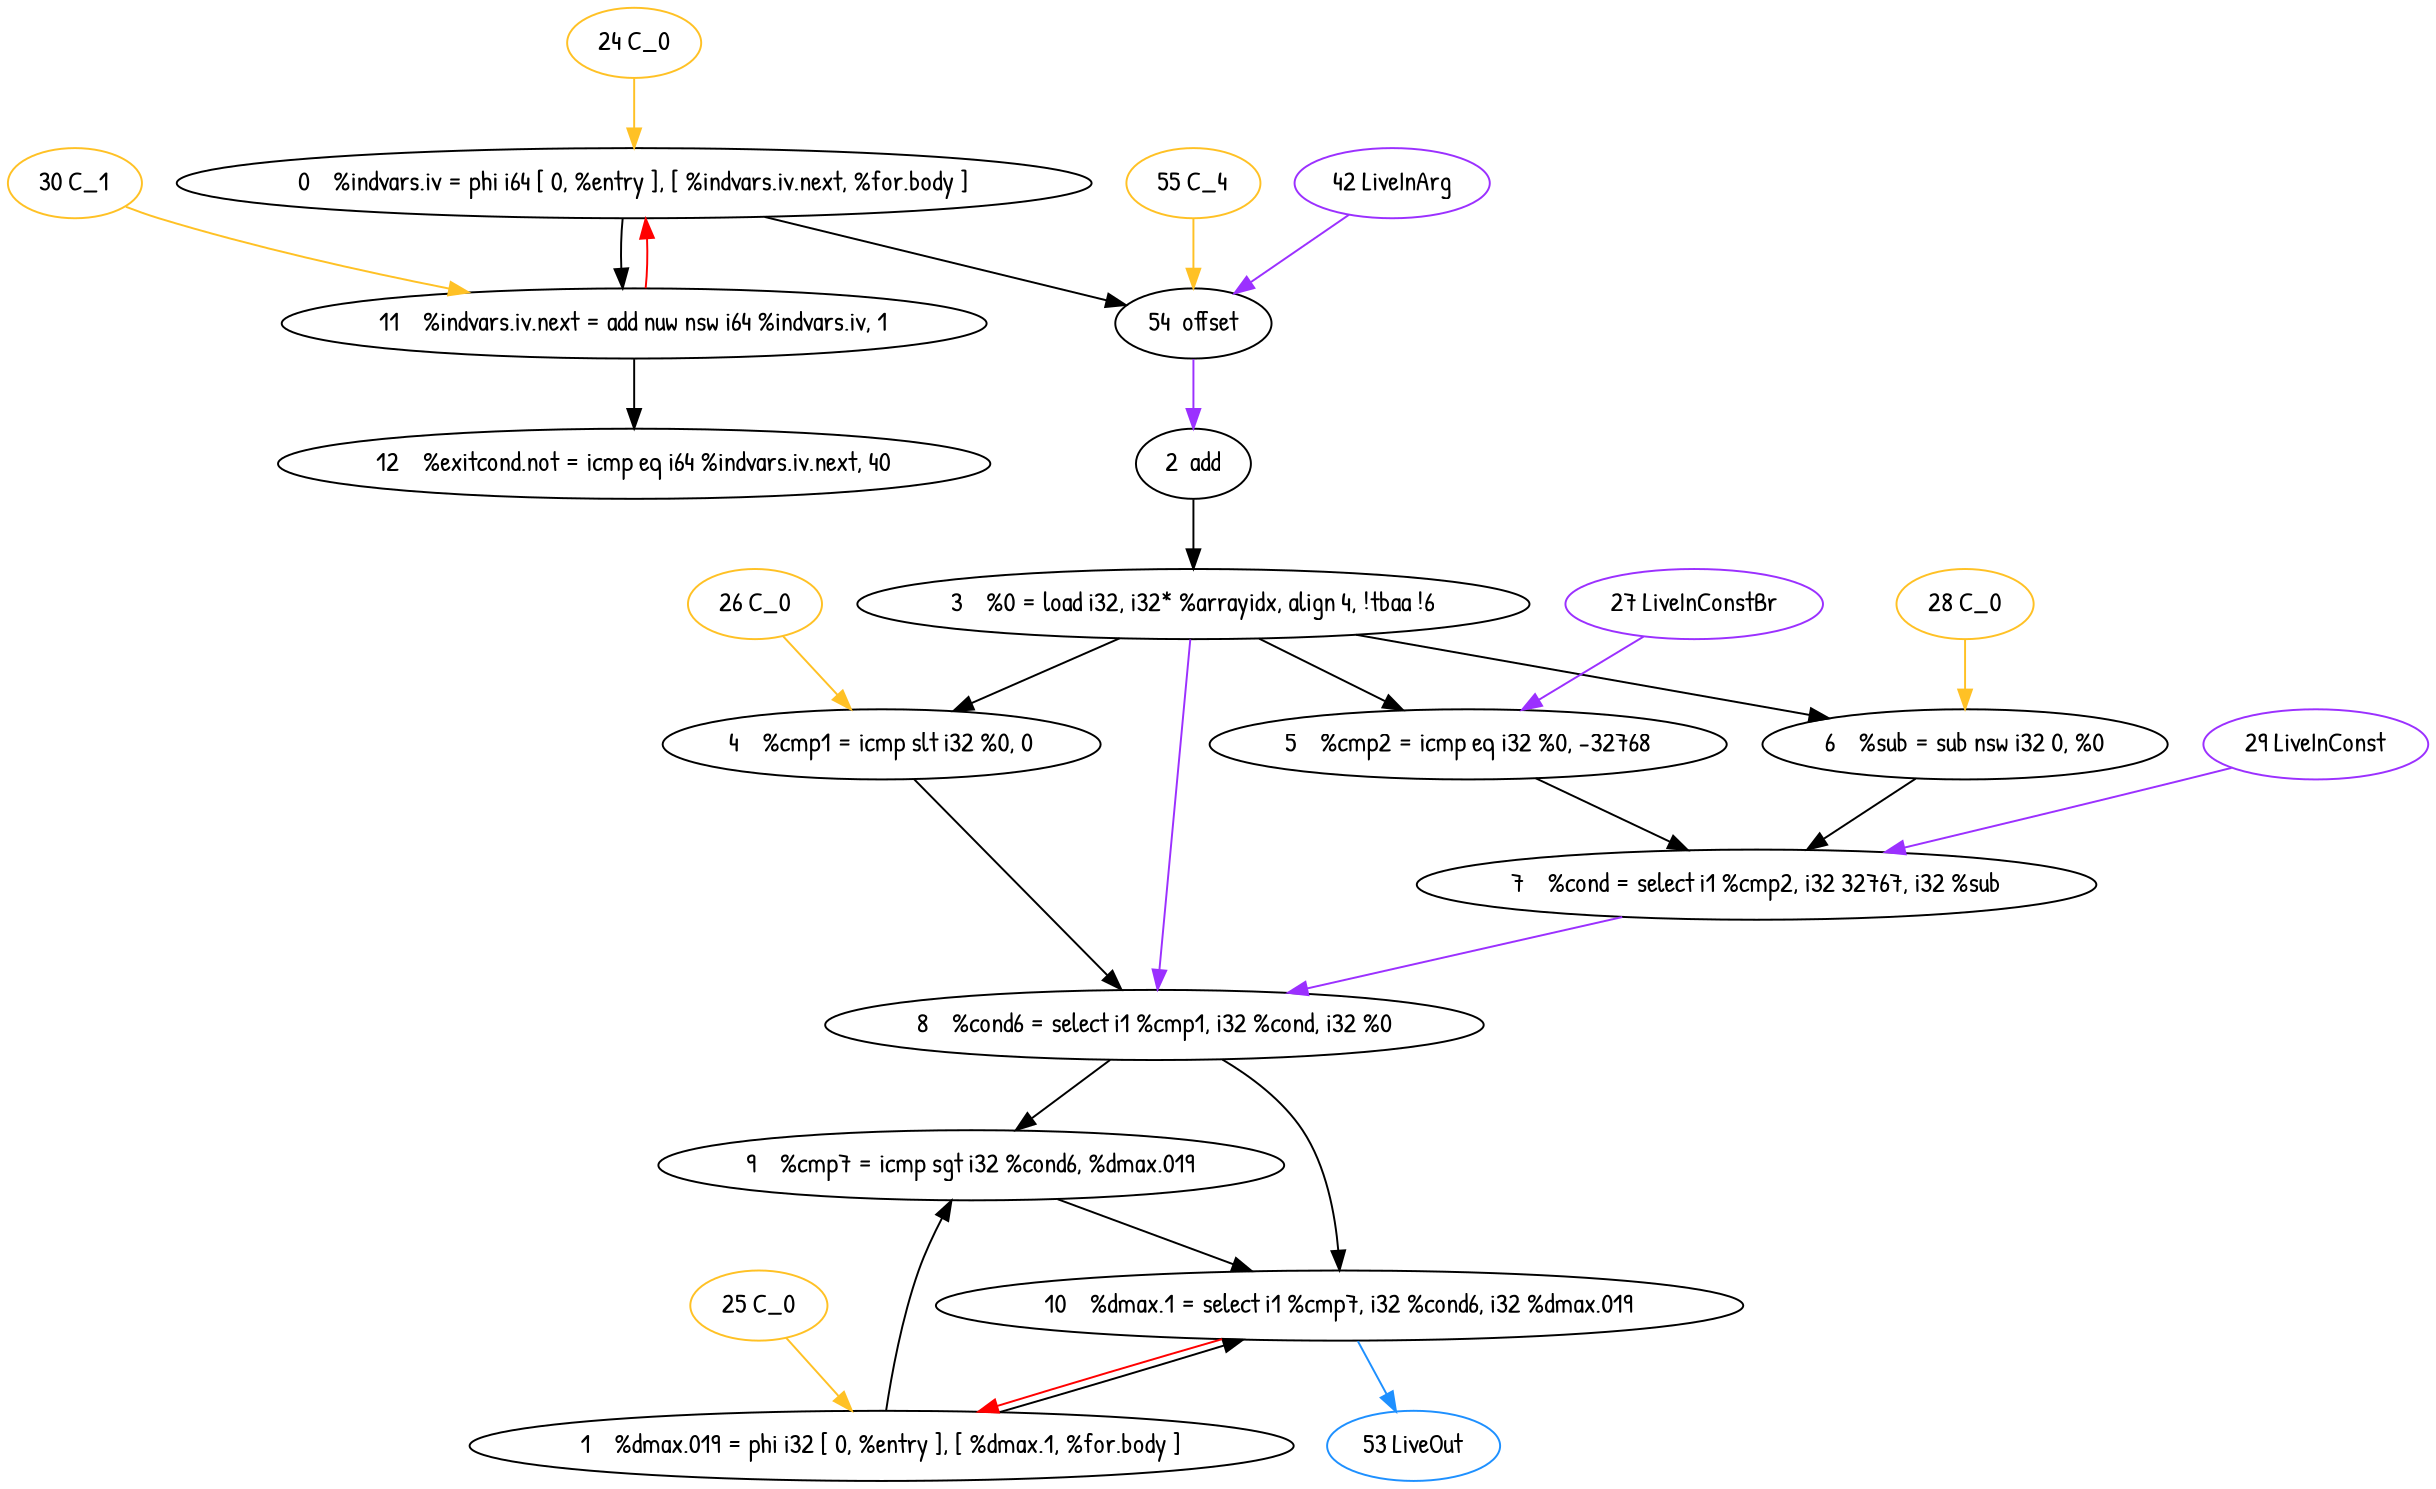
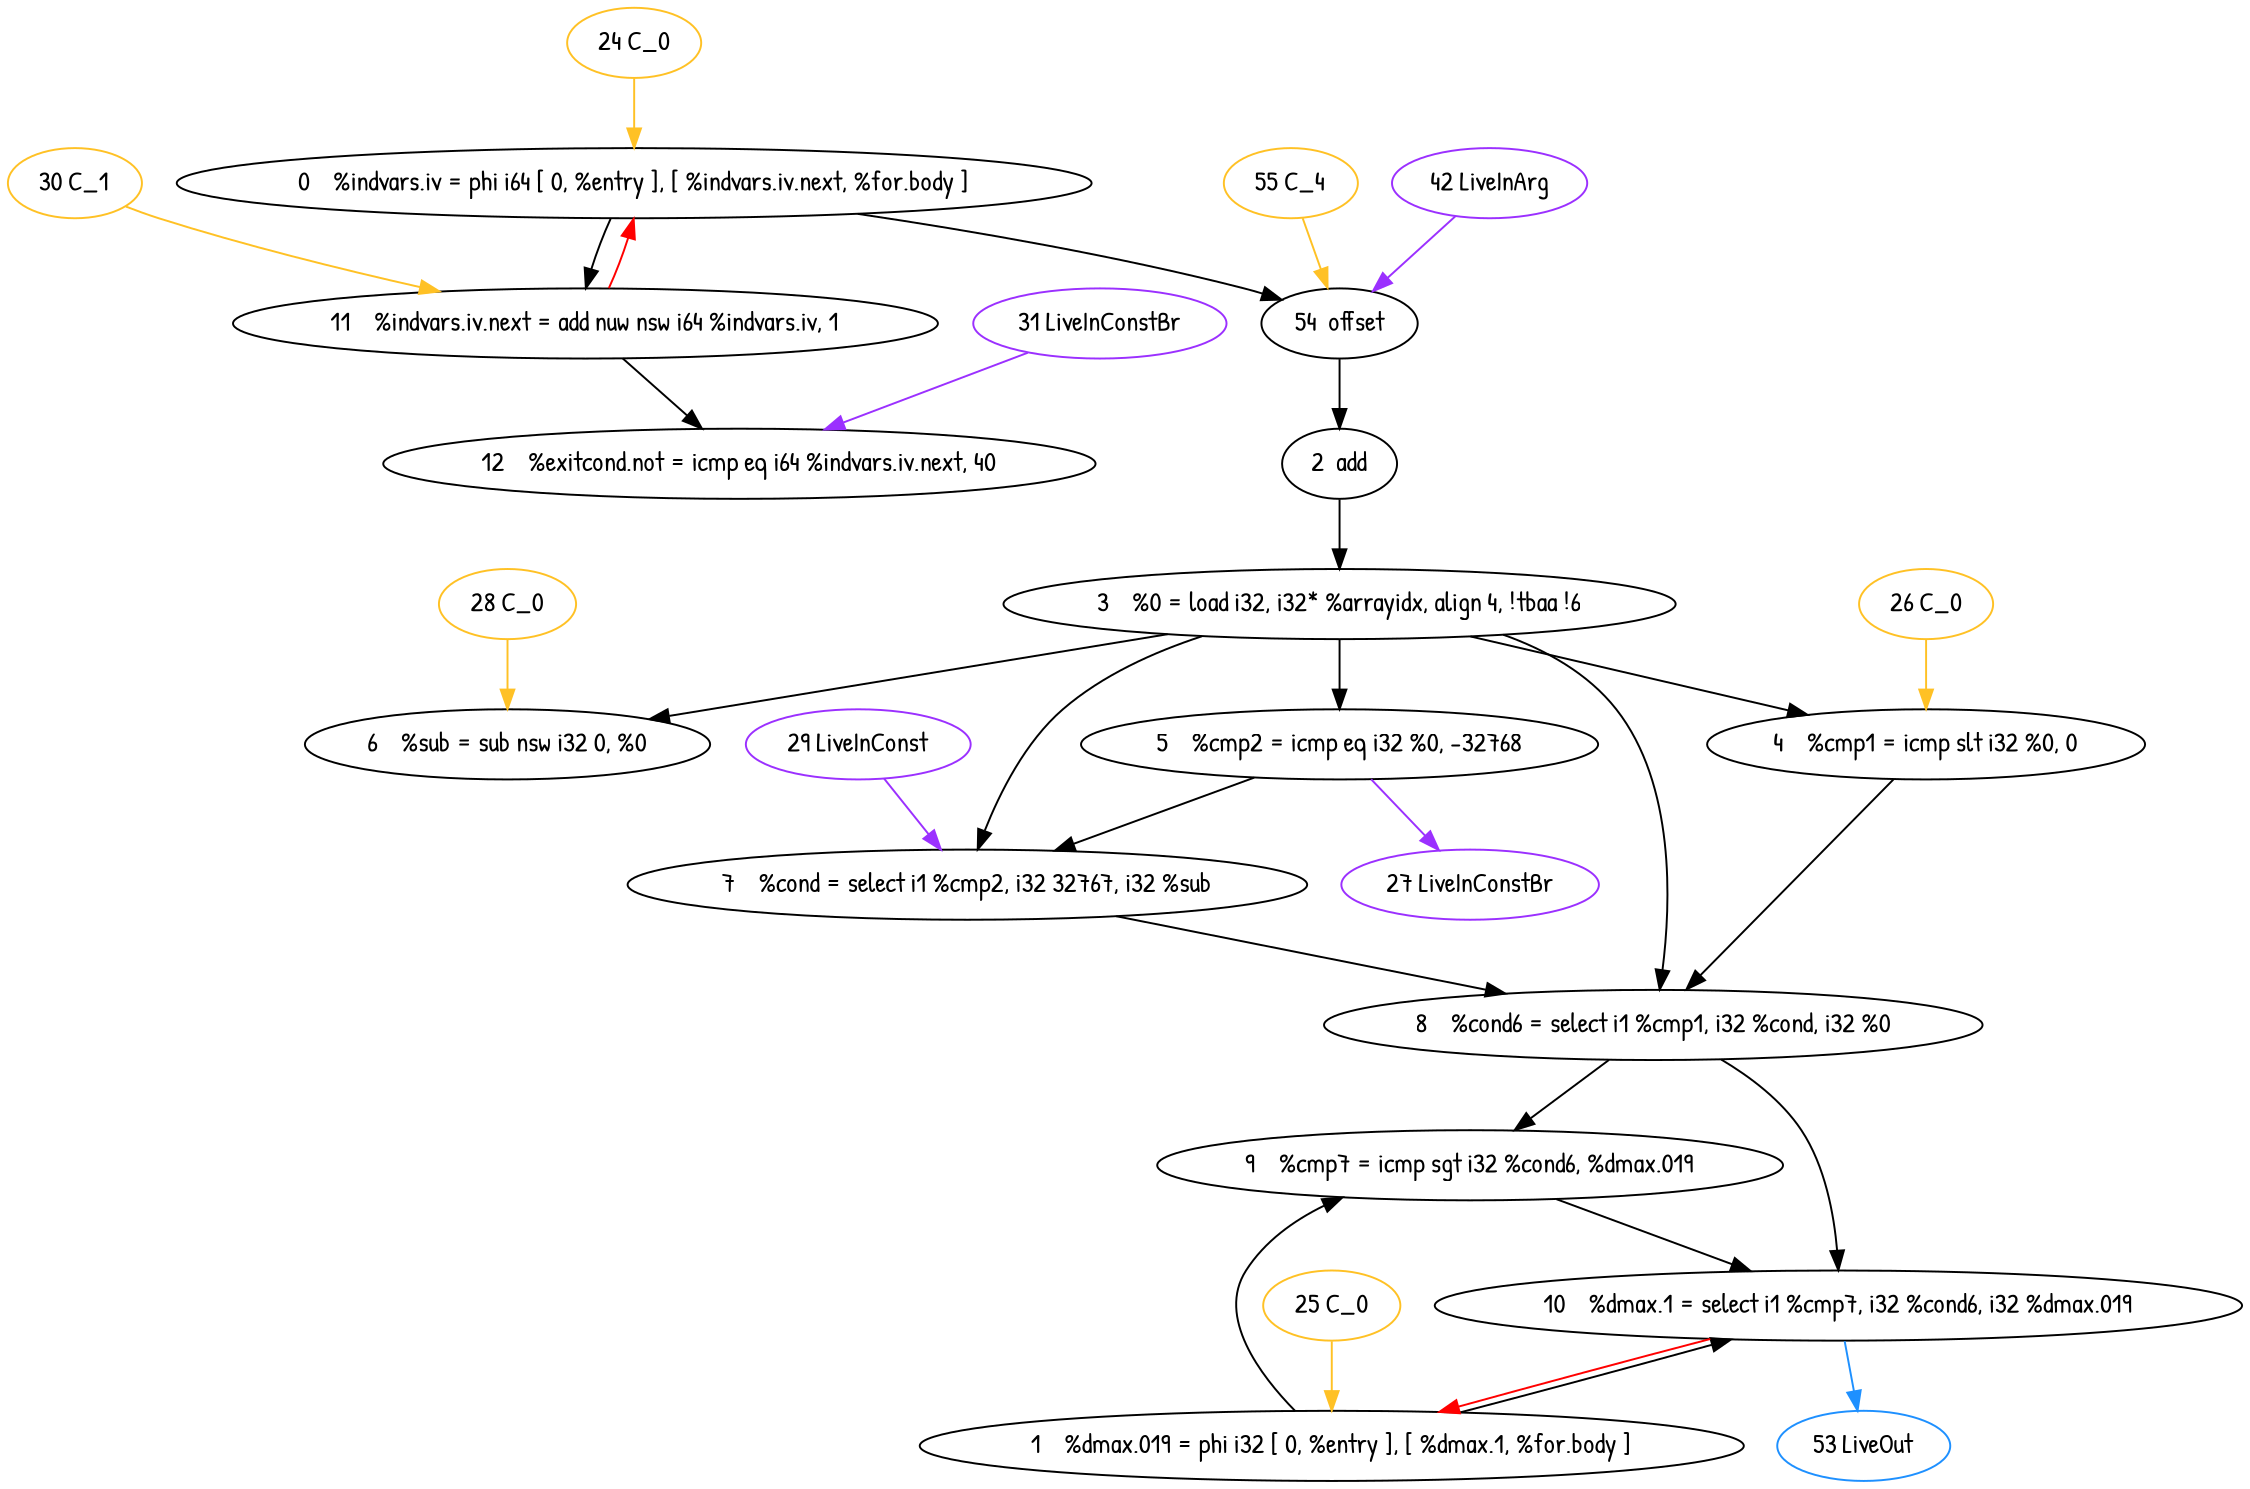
node "31 LiveInConstBr": added
edge "54  offset" -> "2  add": color purple1 -> black
edge "27 LiveInConstBr" -> "5    %cmp2 = icmp eq i32 %0, -32768": reversed
edge "3    %0 = load i32, i32* %arrayidx, align 4, !tbaa !6" -> "8    %cond6 = select i1 %cmp1, i32 %cond, i32 %0": color purple1 -> black
edge "6    %sub = sub nsw i32 0, %0" -> "7    %cond = select i1 %cmp2, i32 32767, i32 %sub": now "3    %0 = load i32, i32* %arrayidx, align 4, !tbaa !6" -> "7    %cond = select i1 %cmp2, i32 32767, i32 %sub"
edge "7    %cond = select i1 %cmp2, i32 32767, i32 %sub" -> "8    %cond6 = select i1 %cmp1, i32 %cond, i32 %0": color purple1 -> black
